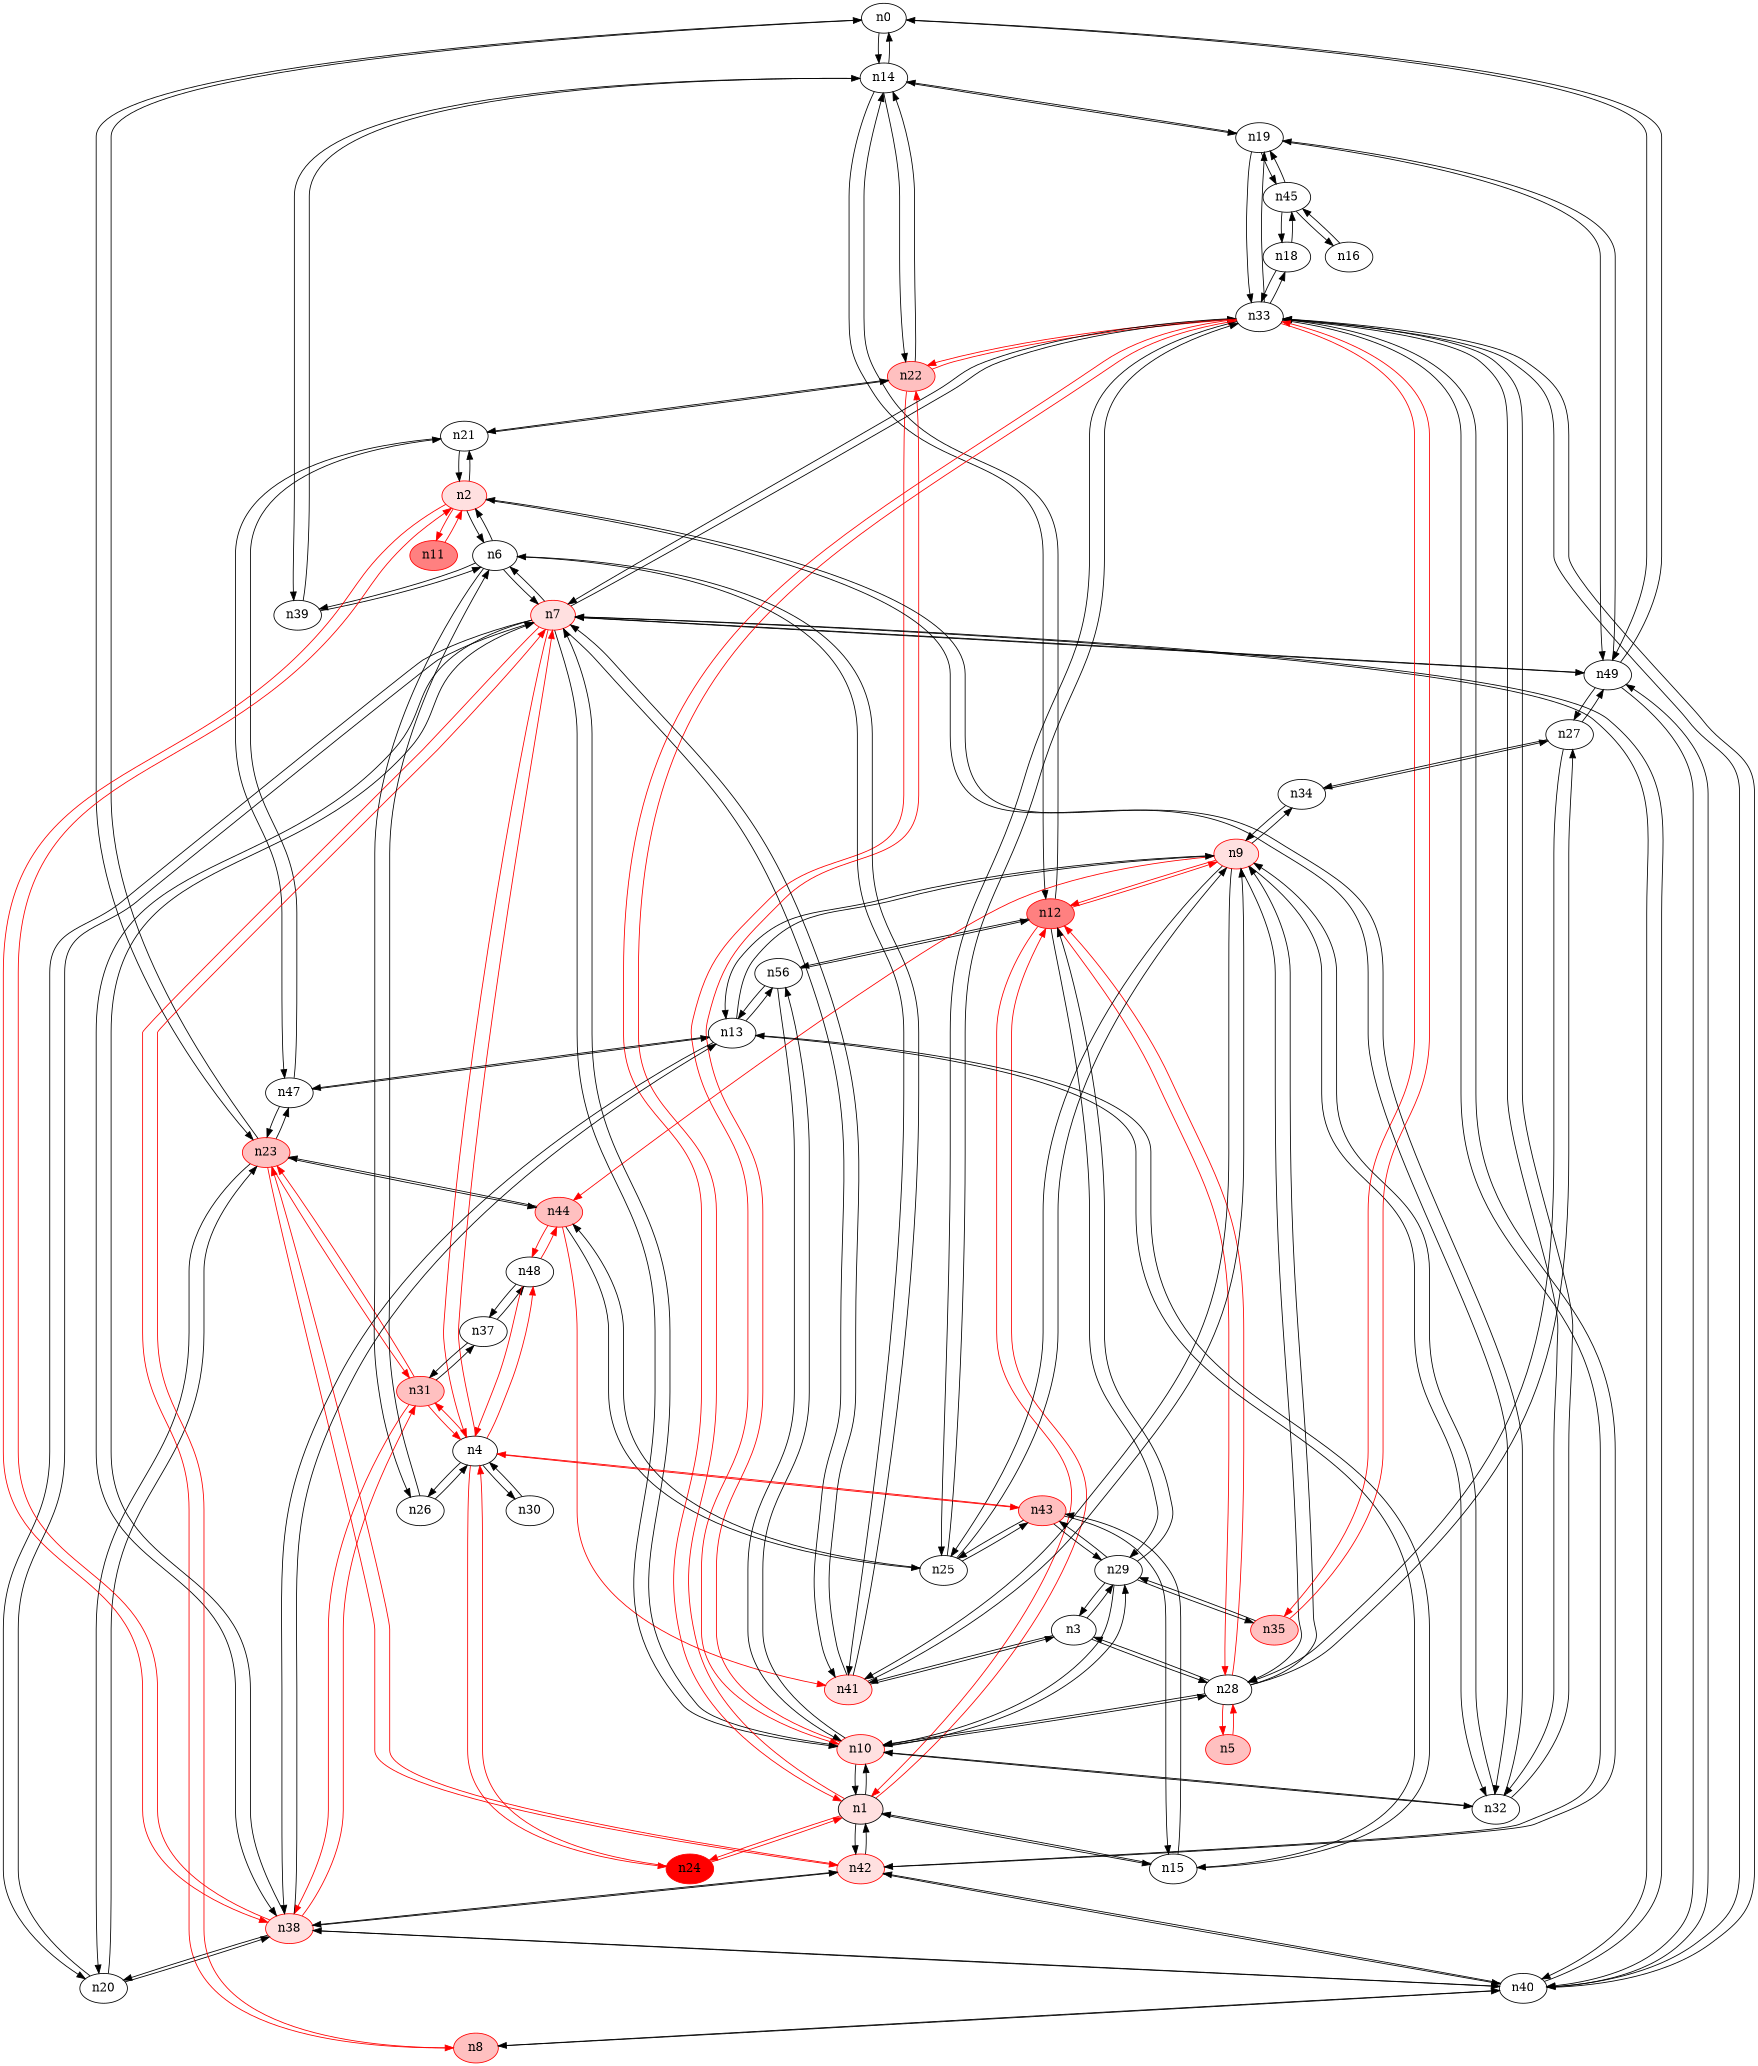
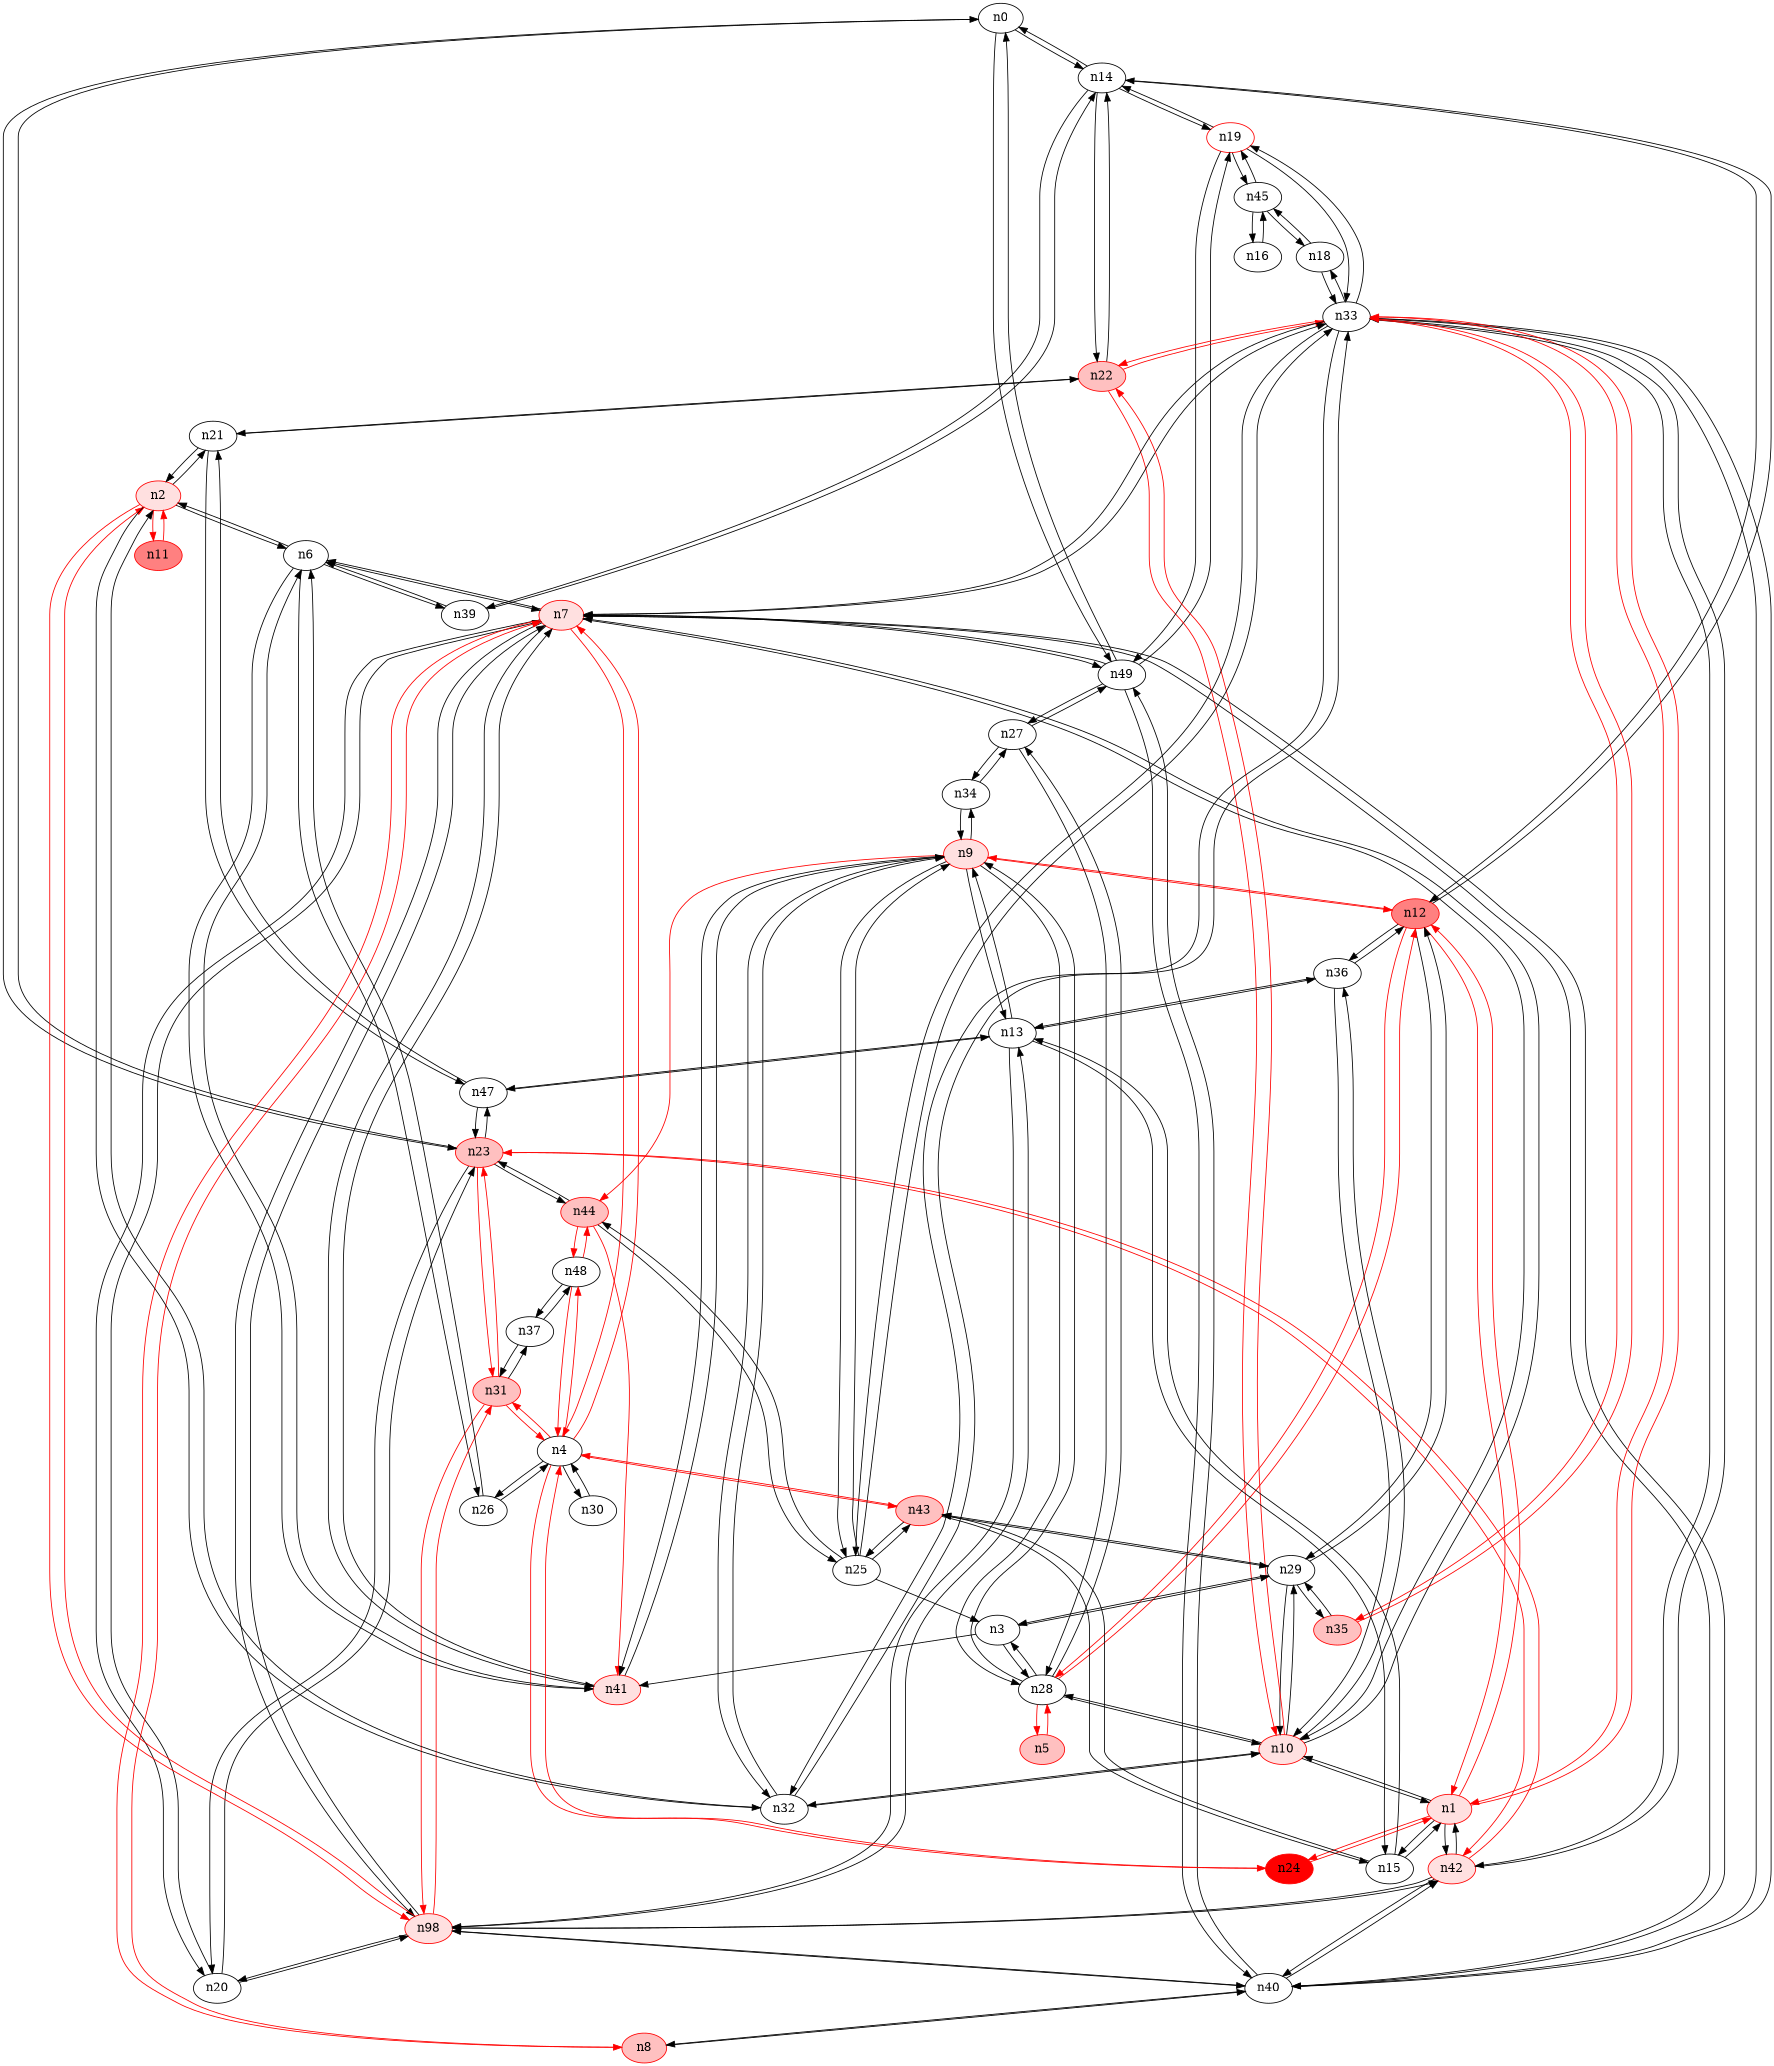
node "n19": color black -> #ff0000
node "n56": label "n56" -> "n36"
edge "n41" -> "n3": now "n25" -> "n3"
node "n1": color black -> #ff0000
node "n38": label "n38" -> "n98"
